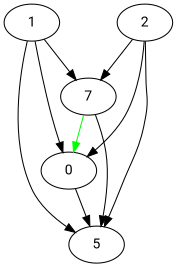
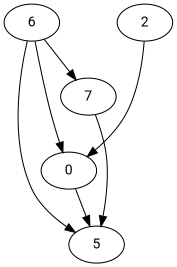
node "1": label "1" -> "6"
edge "2" -> "7": removed
edge "7" -> "0": removed
edge "2" -> "5": removed
